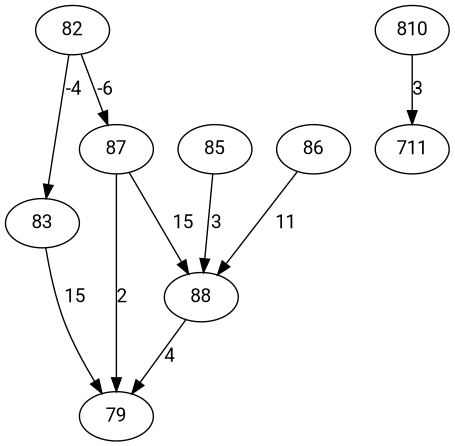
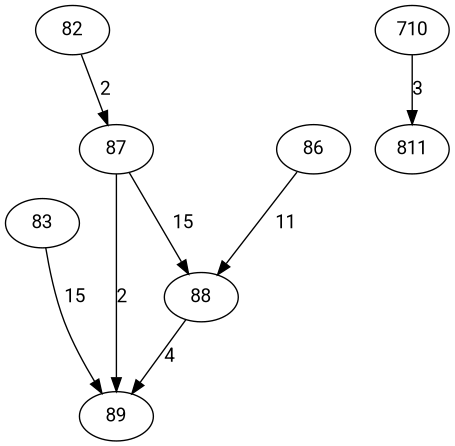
node "810": label "810" -> "710"
edge "82" -> "87": label "-6" -> "2"
edge "82" -> "83": removed, label "-4"
node "85": removed
node "711": label "711" -> "811"
node "79": label "79" -> "89"
